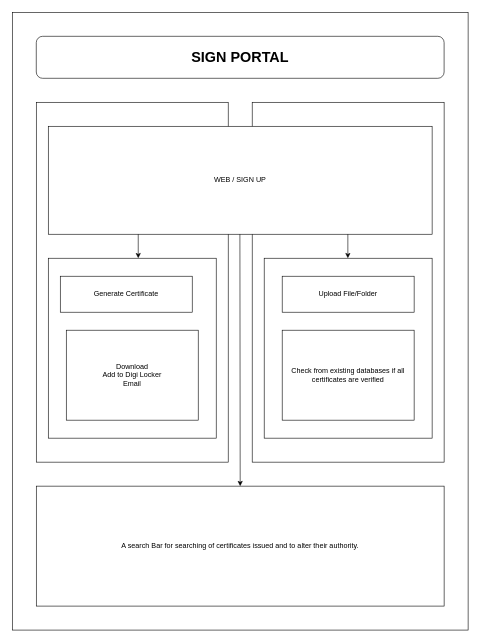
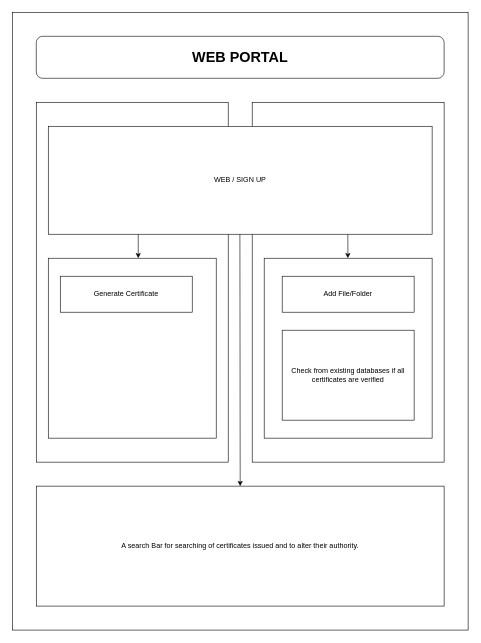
node "SIGN PORTAL": label "SIGN PORTAL" -> "WEB PORTAL"
node "Upload File/Folder": label "Upload File/Folder" -> "Add File/Folder"
node "Download Add to Digi Locker Email": removed
